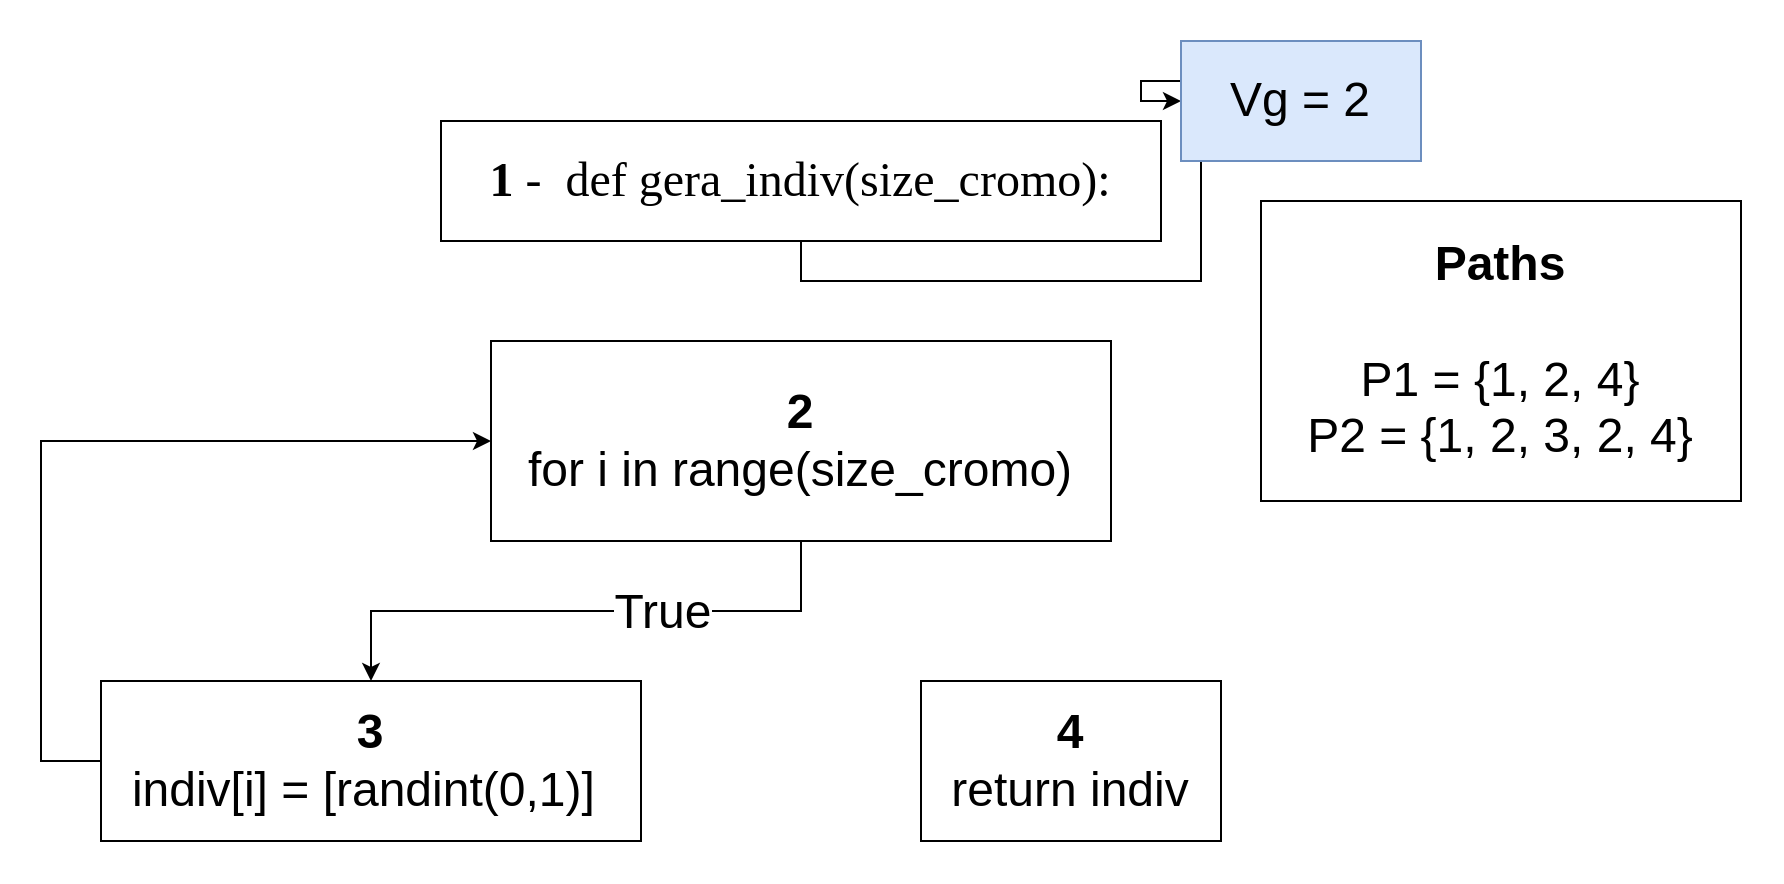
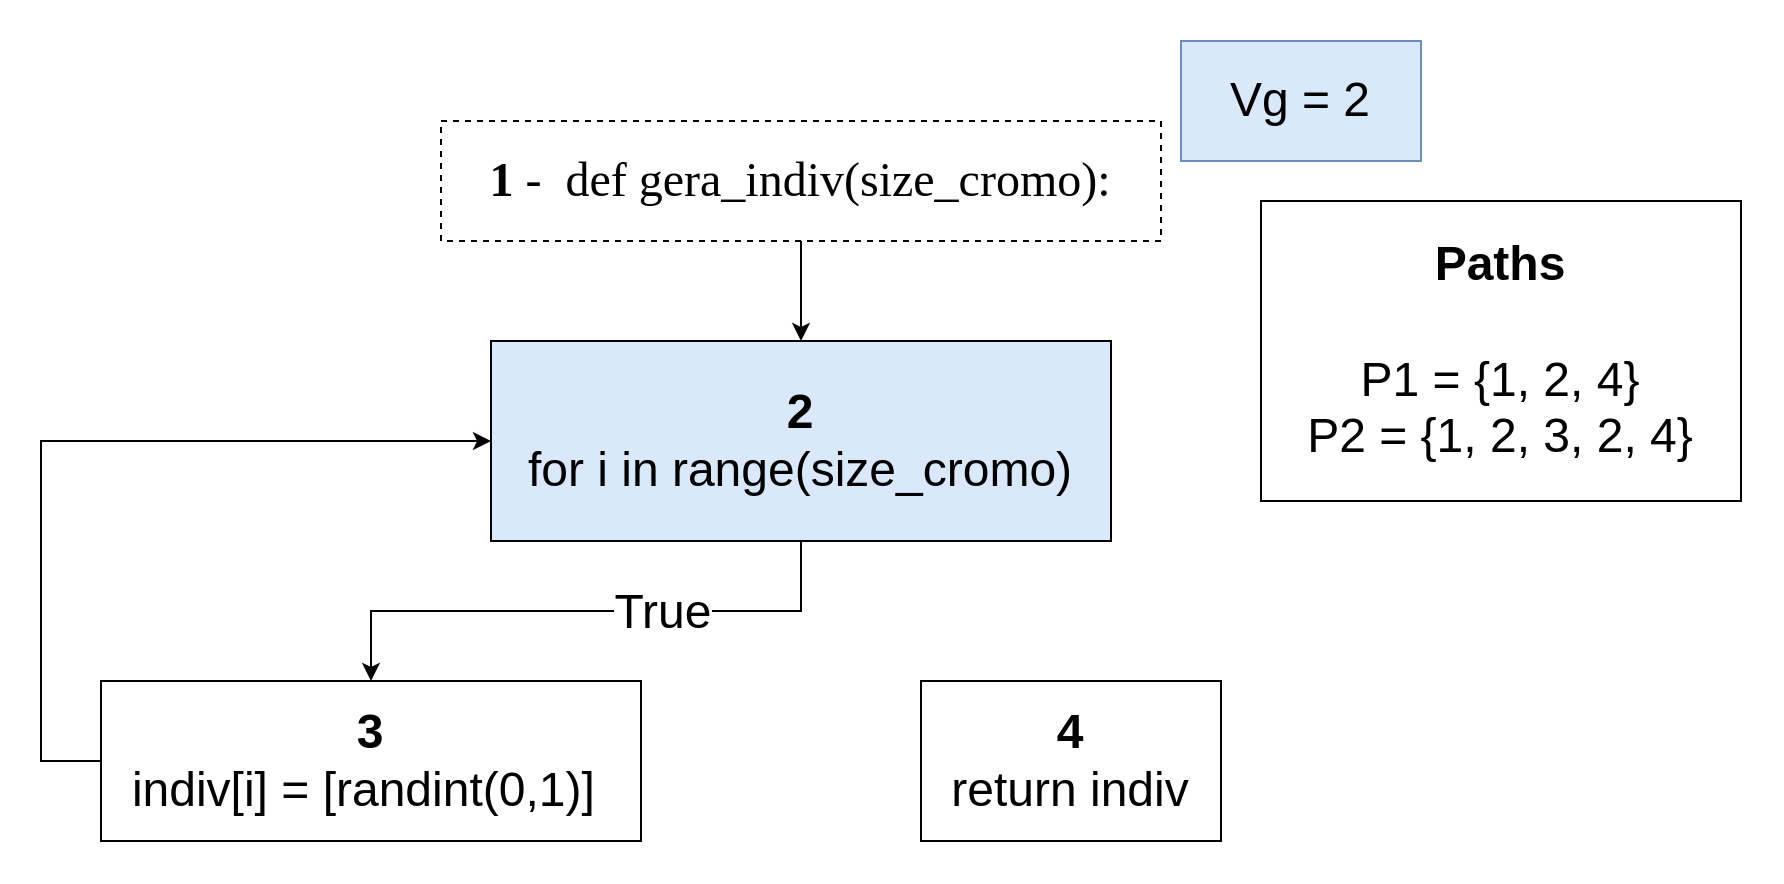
node "1 - def gera_indiv(size_cromo):": style solid -> dashed
edge "1 - def gera_indiv(size_cromo):" -> "Vg = 2": now "1 - def gera_indiv(size_cromo):" -> "2 for i in range(size_cromo)"
node "2 for i in range(size_cromo)": fillcolor #ffffff -> #dae8fc
